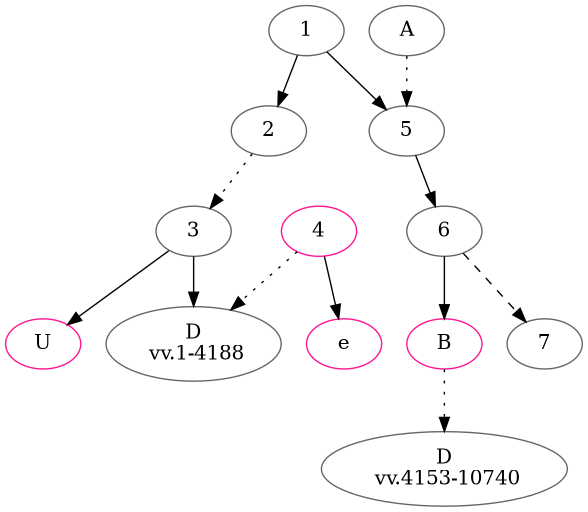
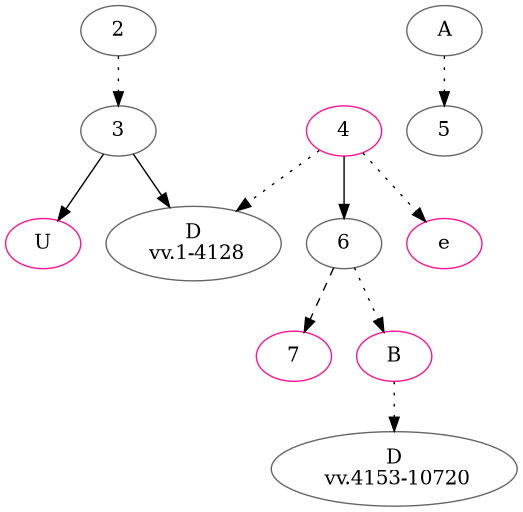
node "1": removed
edge "5" -> "6": now "4" -> "6"
edge "6" -> "B": style solid -> dotted
edge "4" -> "e": style solid -> dotted
node "D vv.1-4188": label "D vv.1-4188" -> "D vv.1-4128"
node "7": color gray40 -> deeppink
node "D vv.4153-10740": label "D vv.4153-10740" -> "D vv.4153-10720"
